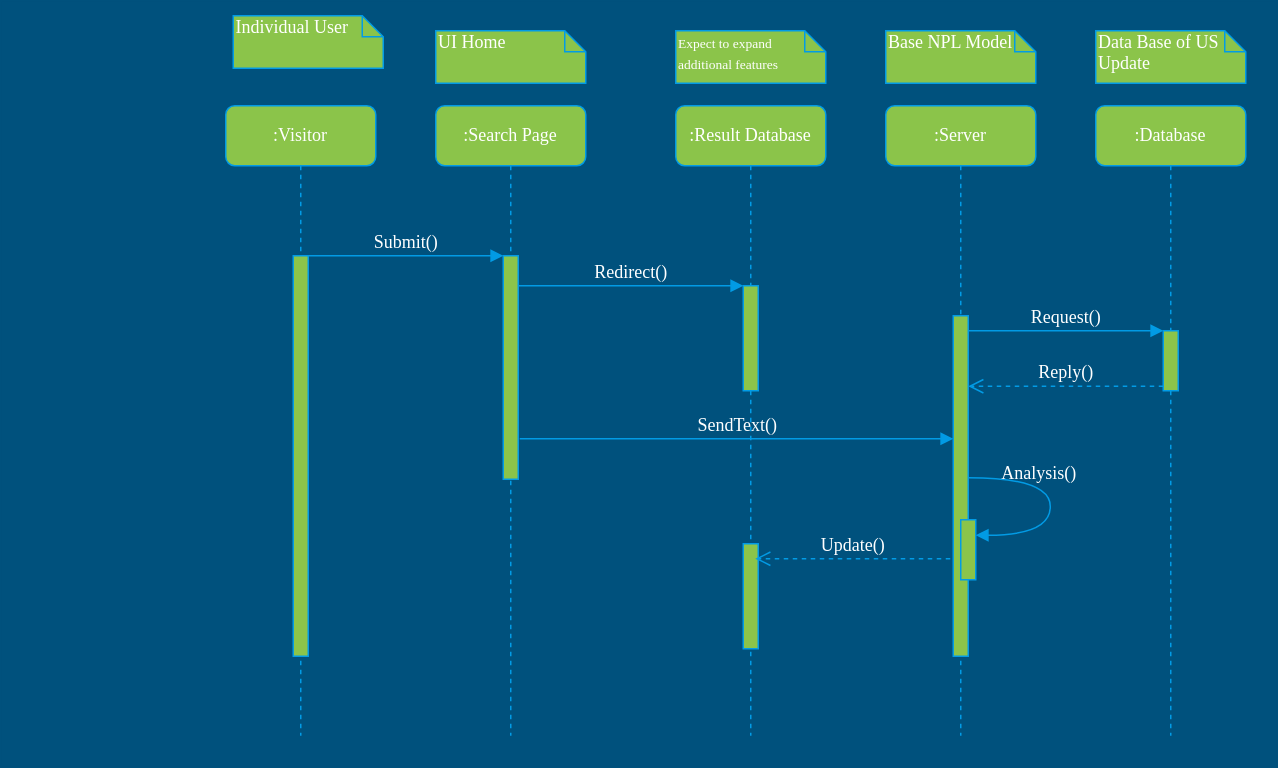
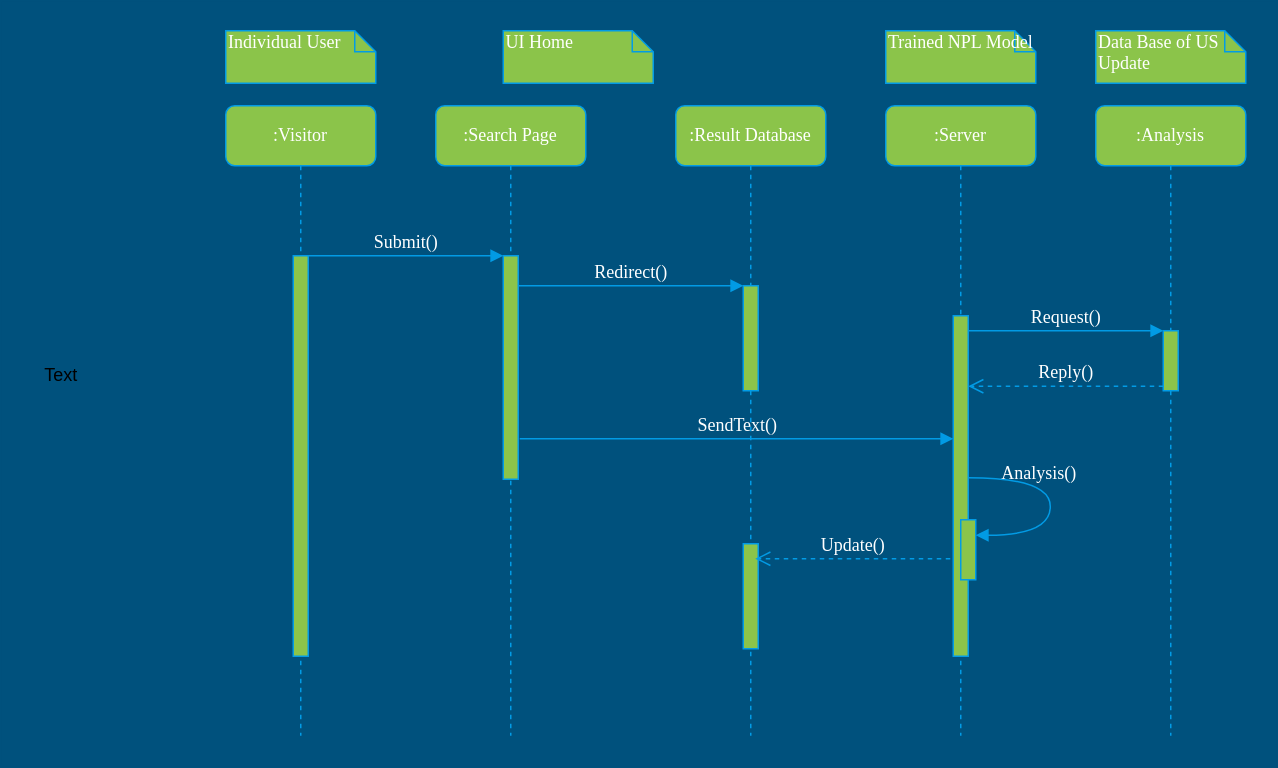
node "Individual User": moved (308, 42) -> (301, 57)
node "Base NPL Model": label "Base NPL Model" -> "Trained NPL Model"
node "UI Home": moved (511, 57) -> (578, 57)
node "Expect to expand additional features": removed
node ":Database": label ":Database" -> ":Analysis"
node "Text": added
